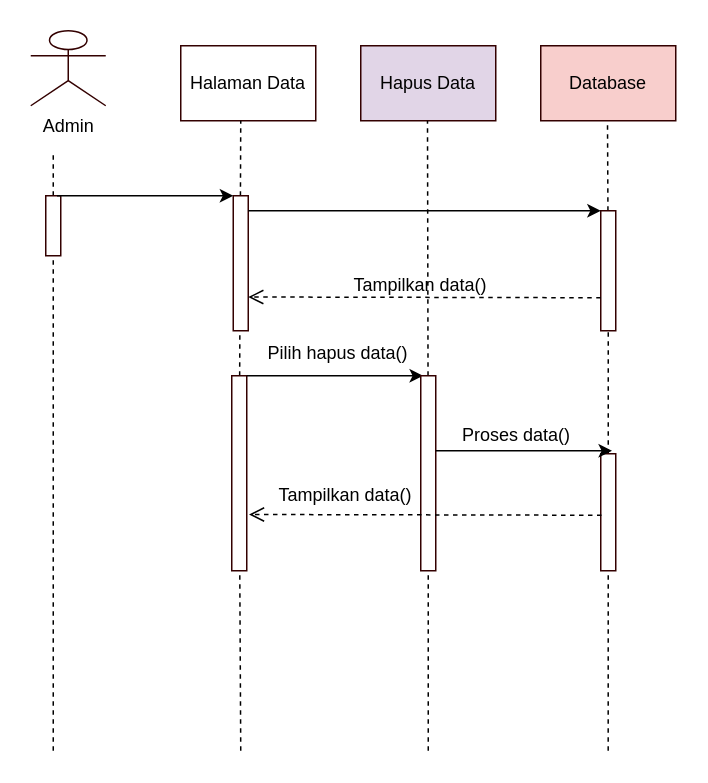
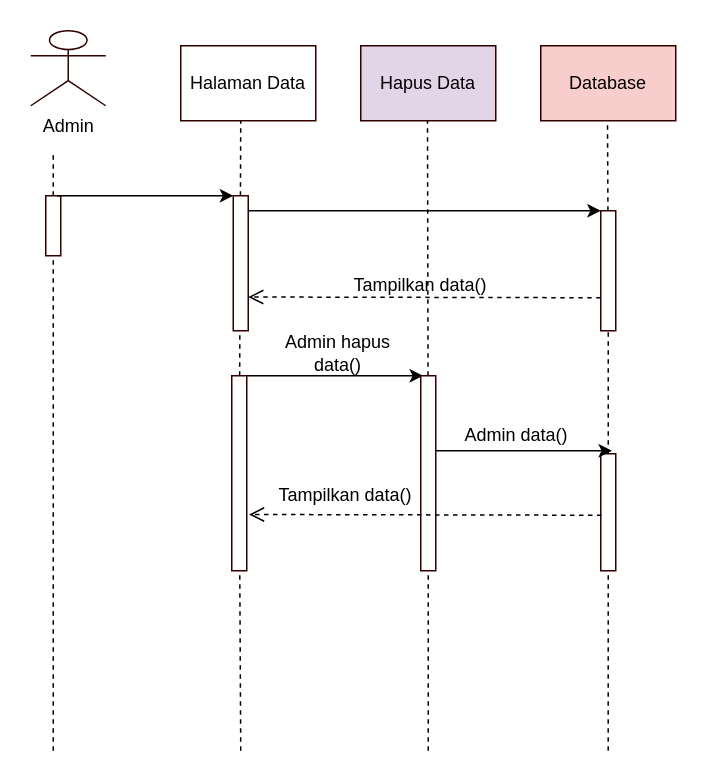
node "Pilih hapus data()": label "Pilih hapus data()" -> "Admin hapus data()"
node "Proses data()": label "Proses data()" -> "Admin data()"
